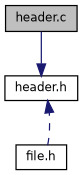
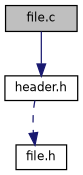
node "header.c": label "header.c" -> "file.c"
edge "file.h" -> "header.h": reversed
